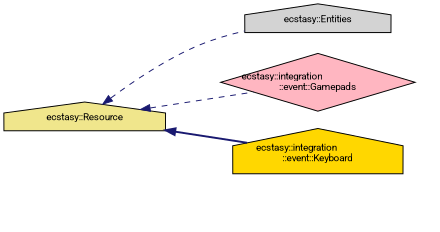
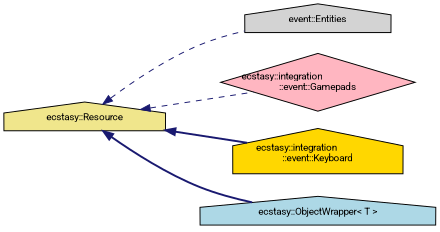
node "ecstasy::Entities": label "ecstasy::Entities" -> "event::Entities"
node "ecstasy::ObjectWrapper< T >": added
